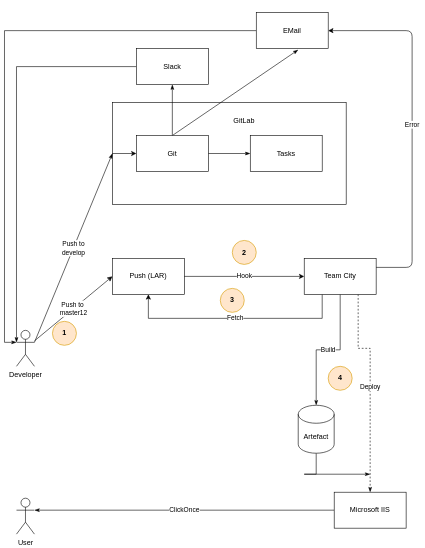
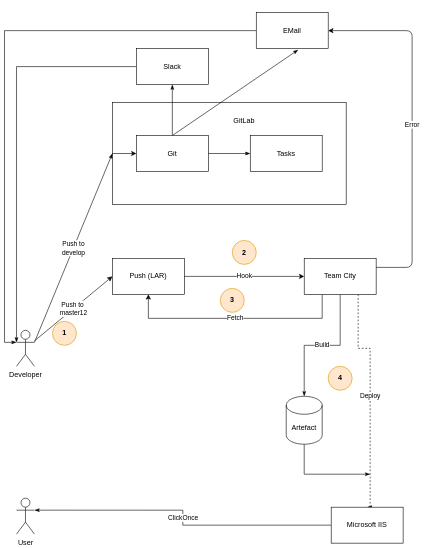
node "Artefact": moved (317, 429) -> (305, 420)
node "Microsoft IIS": moved (371, 510) -> (368, 525)
